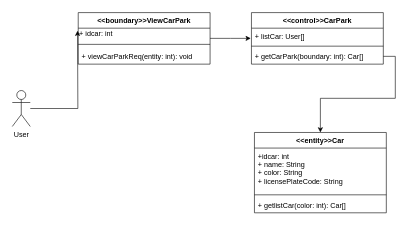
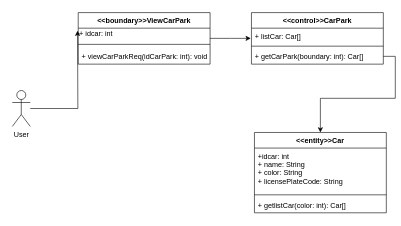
node "+ listCar: User[]": label "+ listCar: User[]" -> "+ listCar: Car[]"
node "+ viewCarParkReq(entity: int): void": label "+ viewCarParkReq(entity: int): void" -> "+ viewCarParkReq(idCarPark: int): void"
